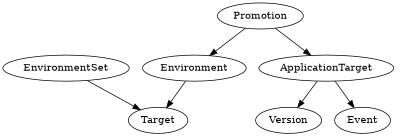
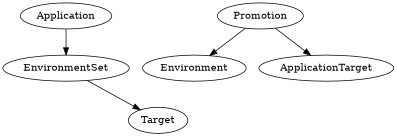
node "Application": added
edge "Environment" -> "Target": removed
node "Version": removed
node "Event": removed
